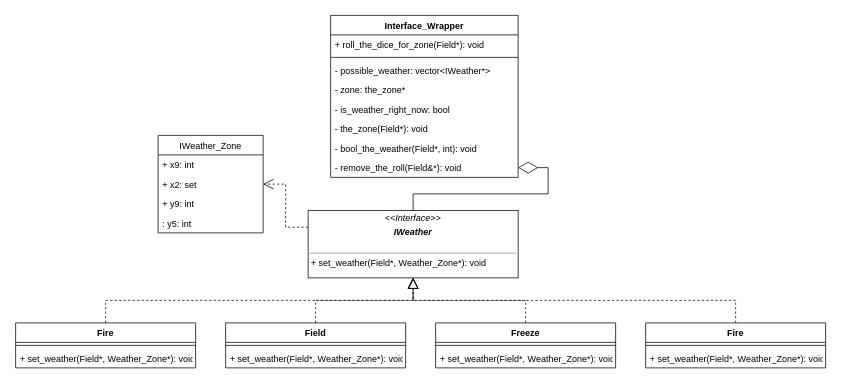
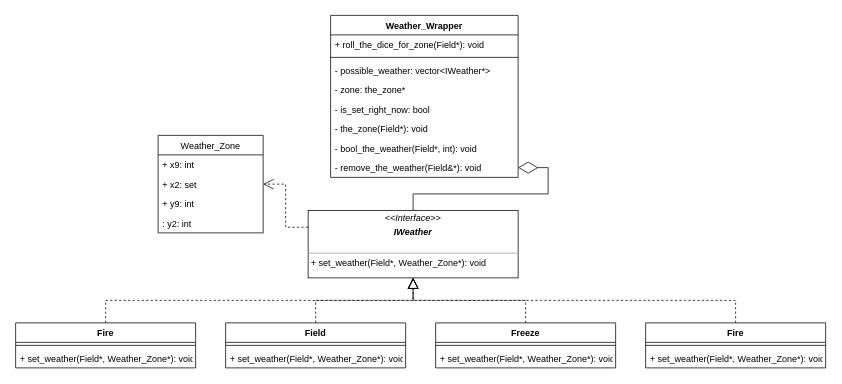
node "Interface_Wrapper": label "Interface_Wrapper" -> "Weather_Wrapper"
node "- is_weather_right_now: bool": label "- is_weather_right_now: bool" -> "- is_set_right_now: bool"
node "IWeather_Zone": label "IWeather_Zone" -> "Weather_Zone"
node "- remove_the_roll(Field&*): void": label "- remove_the_roll(Field&*): void" -> "- remove_the_weather(Field&*): void"
node ": y5: int": label ": y5: int" -> ": y2: int"
